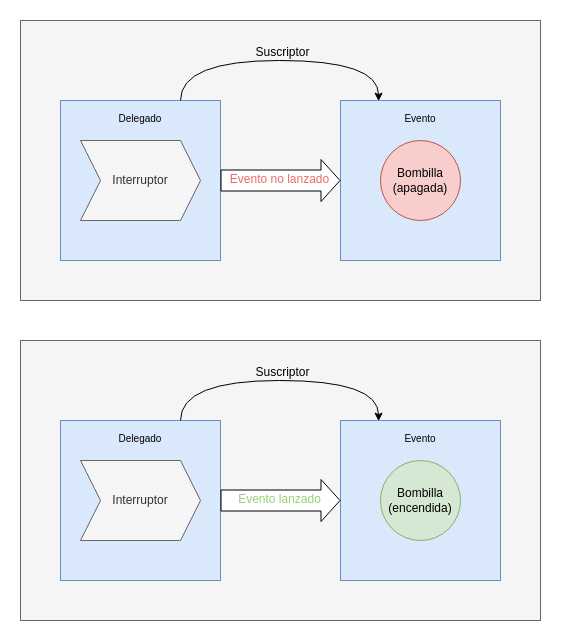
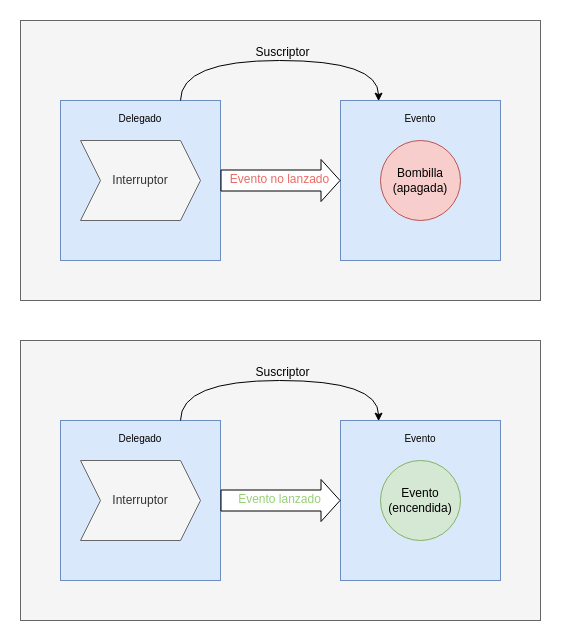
node "Bombilla (encendida)": label "Bombilla (encendida)" -> "Evento (encendida)"
